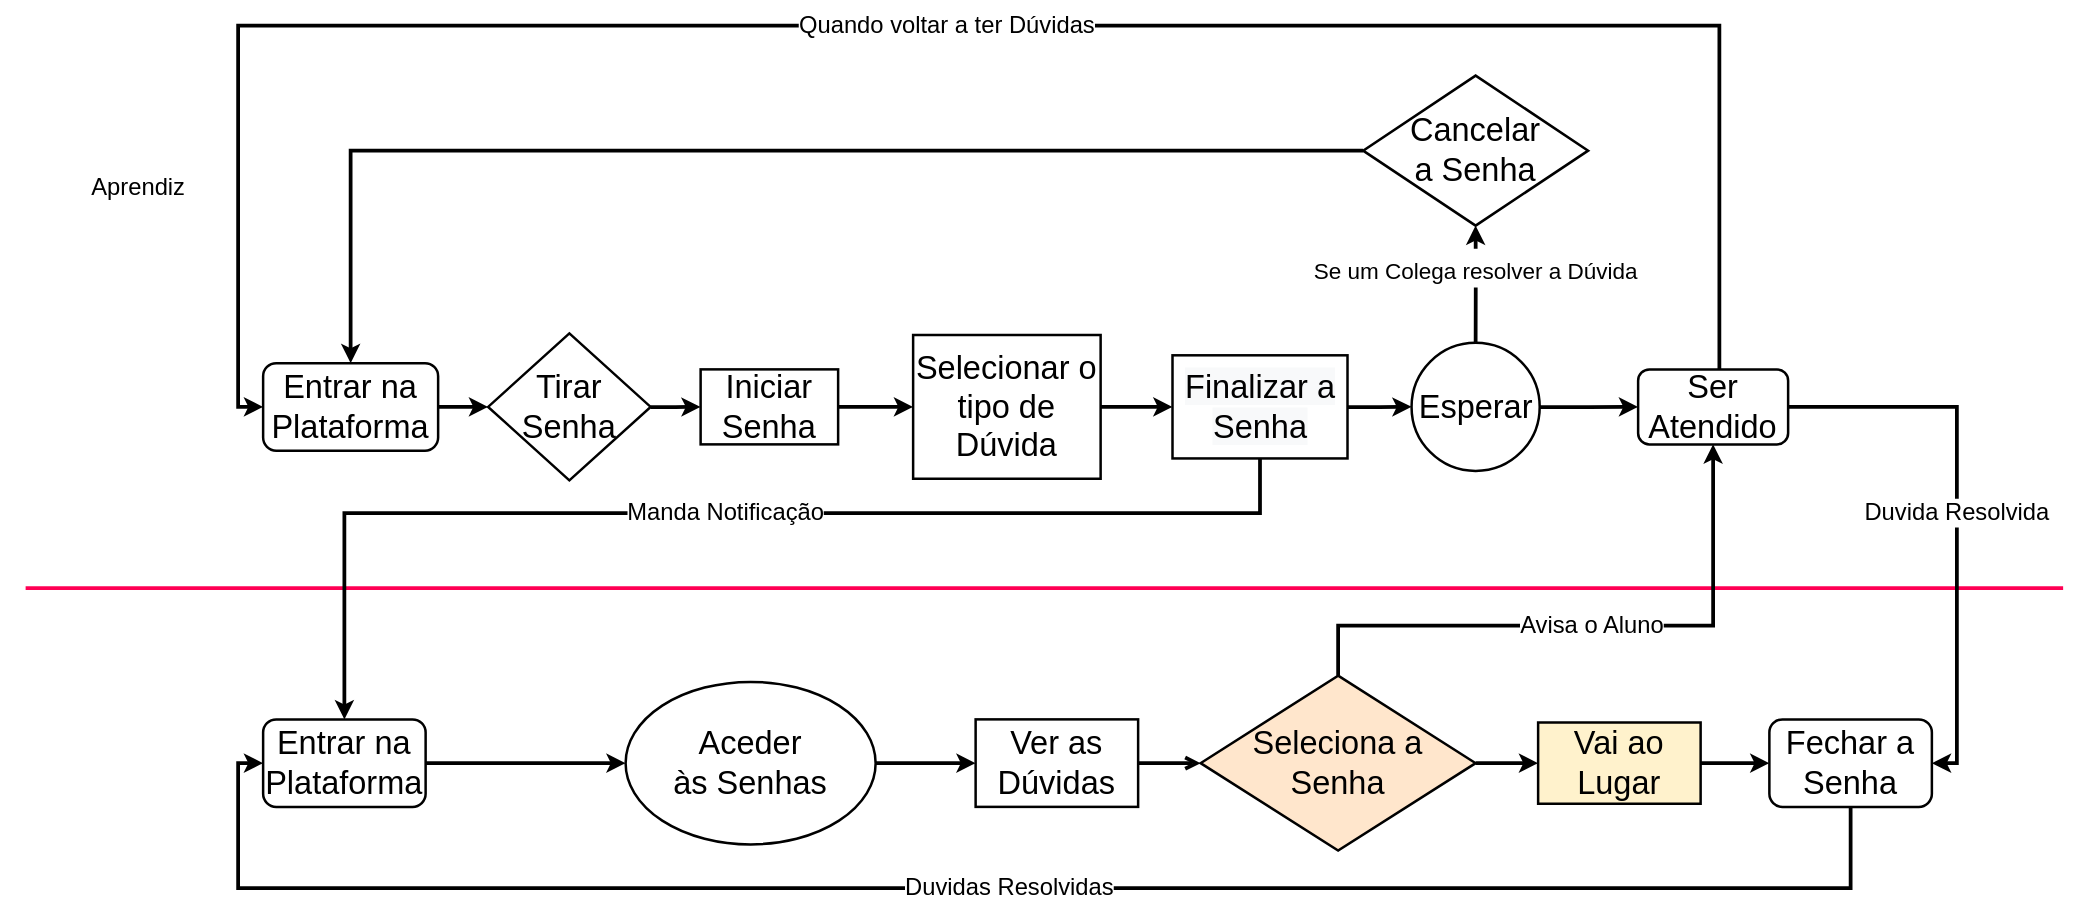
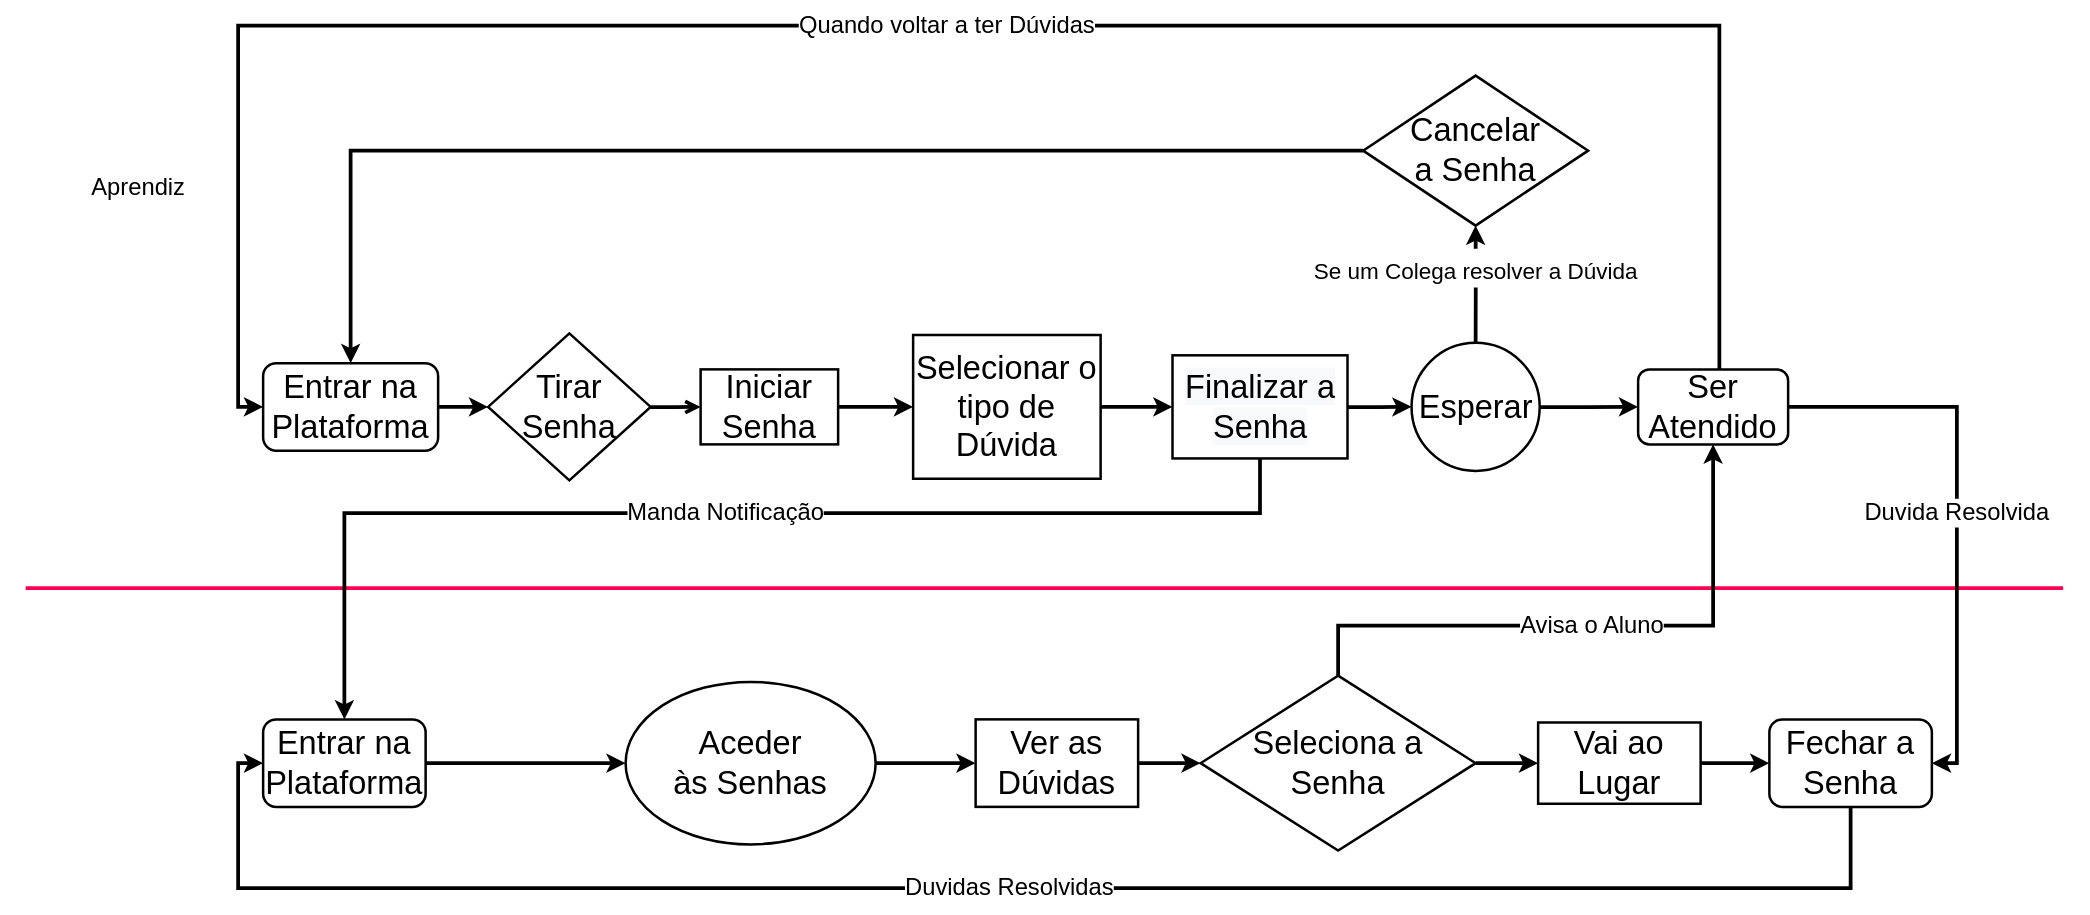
edge "Tirar Senha" -> "Iniciar Senha": arrowhead classic -> open
edge "Ver as Dúvidas" -> "Seleciona a Senha": arrowhead open -> classic
node "Seleciona a Senha": fillcolor #ffe6cc -> #ffffff
node "Vai ao Lugar": fillcolor #fff2cc -> #ffffff
